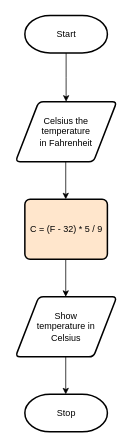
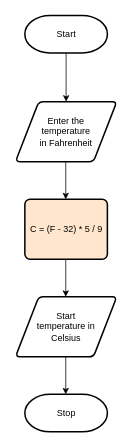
node "Celsius the temperature in Fahrenheit": label "Celsius the temperature in Fahrenheit" -> "Enter the temperature in Fahrenheit"
node "Show temperature in Celsius": label "Show temperature in Celsius" -> "Start temperature in Celsius"
